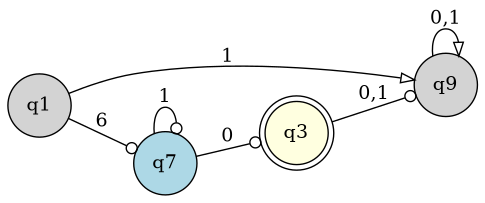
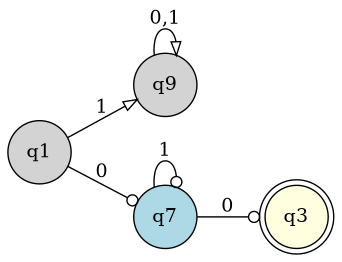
edge "q3" -> "q9": removed, label "0,1"
edge "q1" -> "q7": label "6" -> "0"
